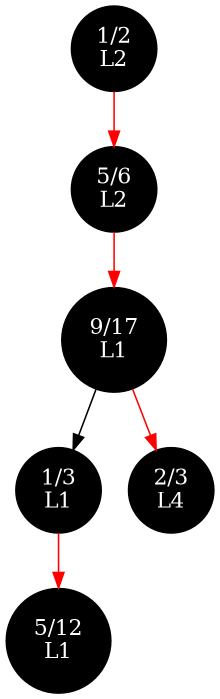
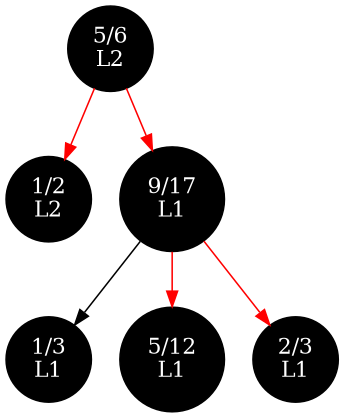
edge "1/2 L2" -> "5/6 L2": reversed
node "2/3 L4": label "2/3 L4" -> "2/3 L1"
edge "1/3 L1" -> "5/12 L1": now "9/17 L1" -> "5/12 L1"
